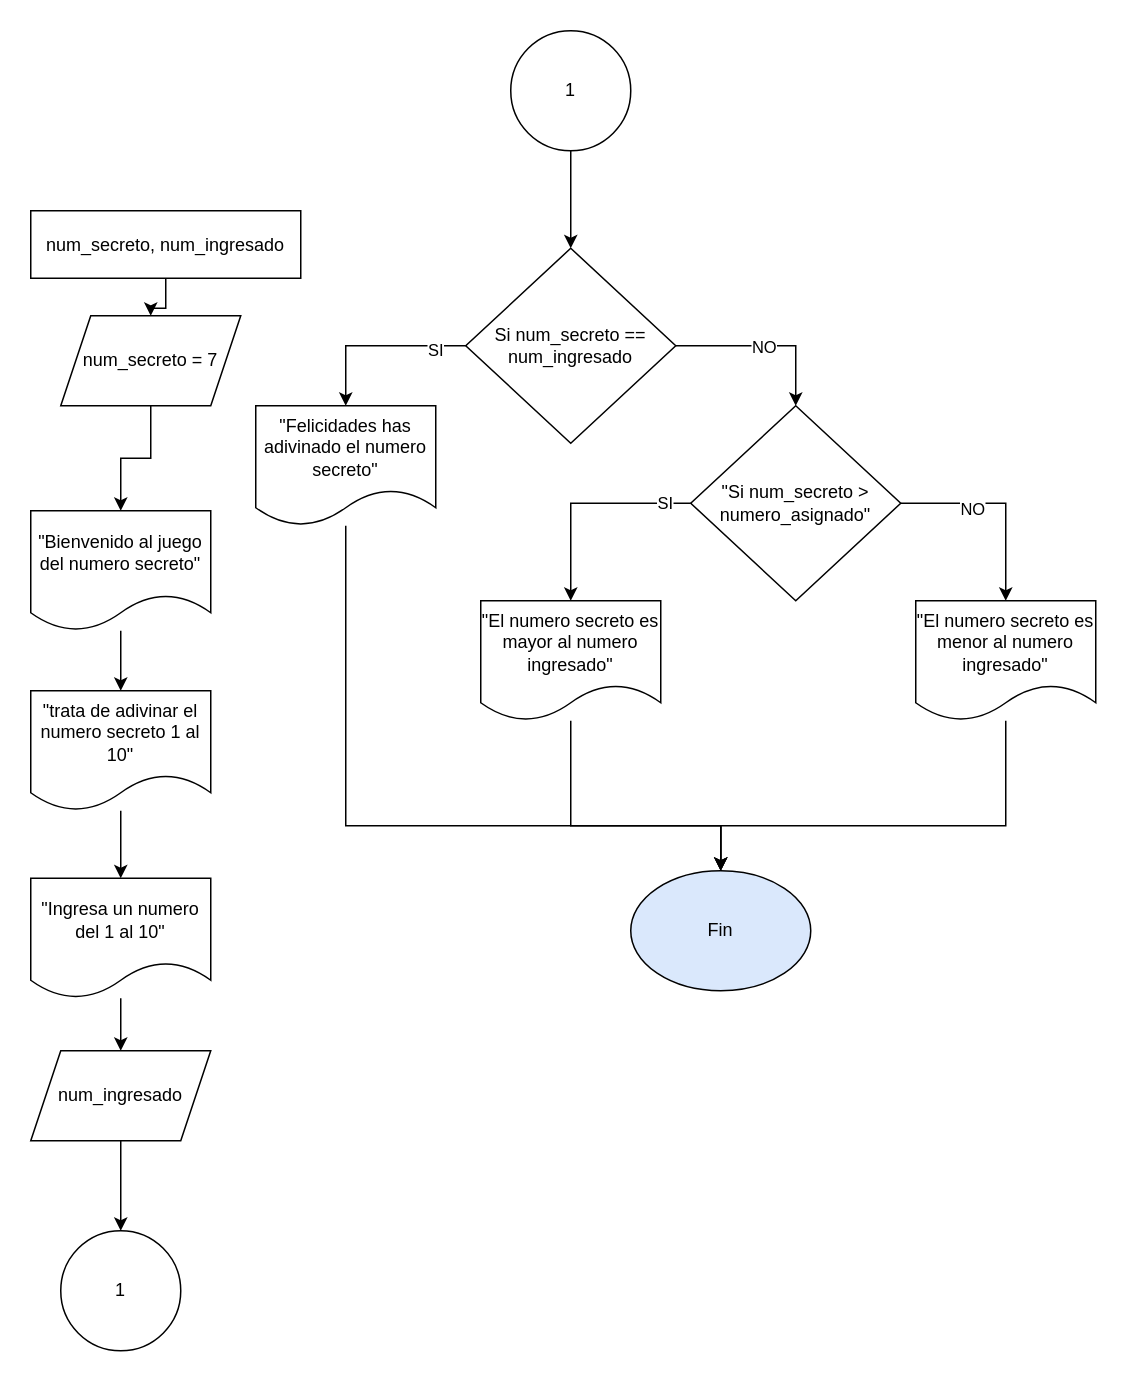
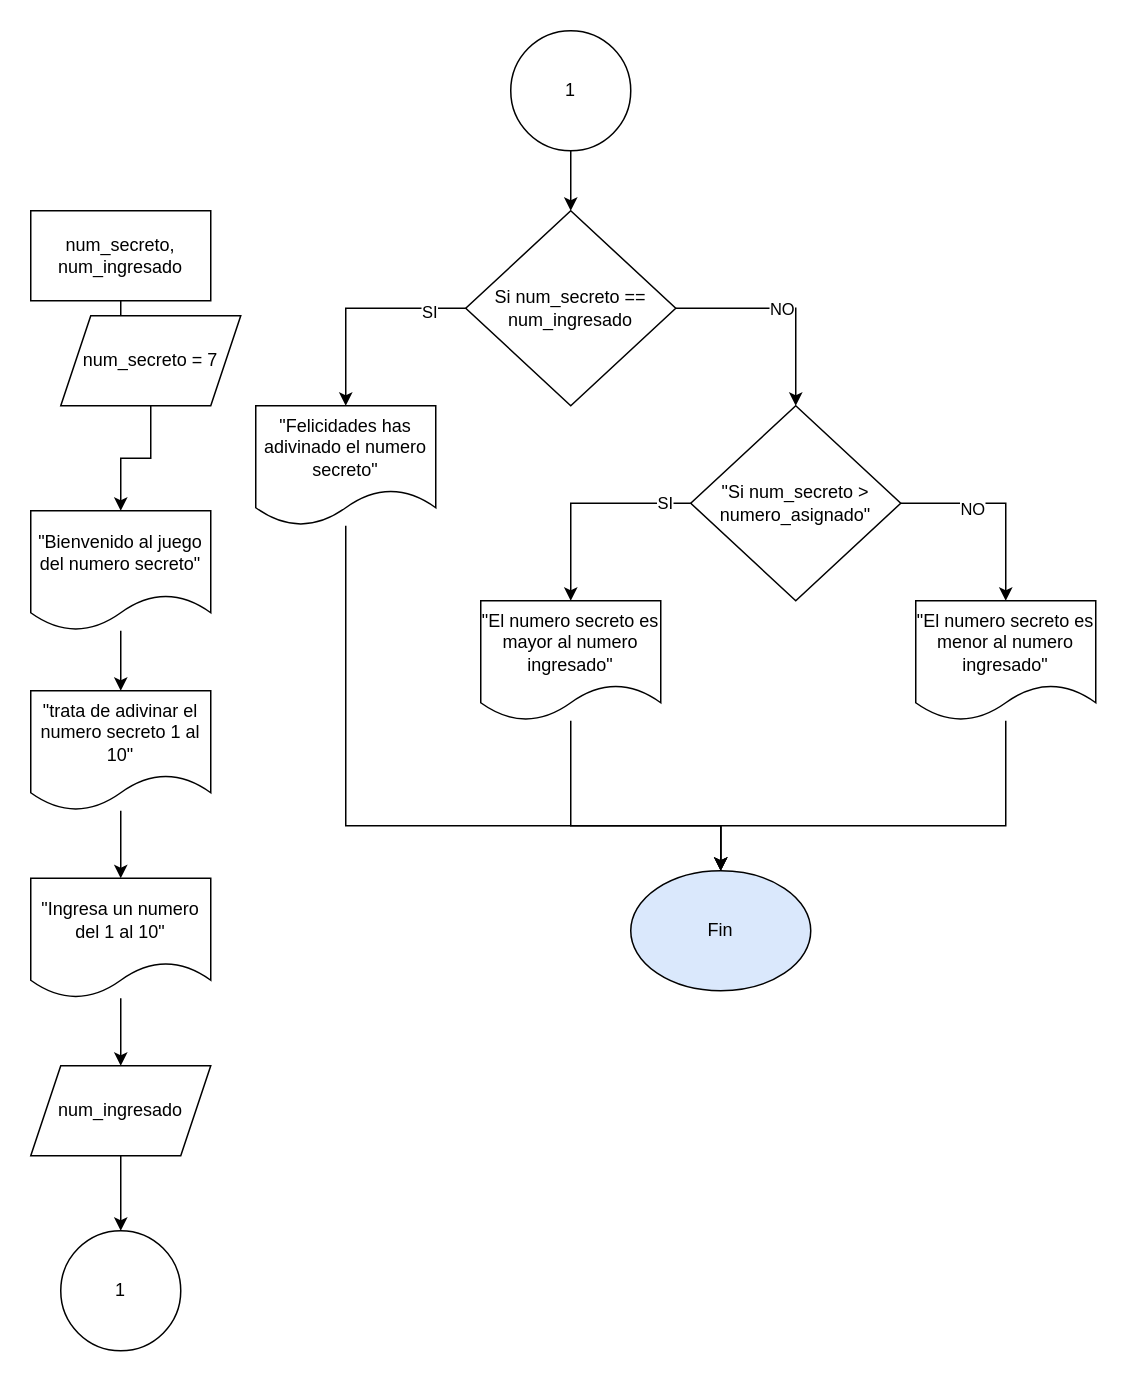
node "num_secreto, num_ingresado": size 270x68 -> 180x90
node "Si num_secreto == num_ingresado": moved (571, 346) -> (571, 308)
node "num_ingresado": moved (121, 1096) -> (121, 1111)
